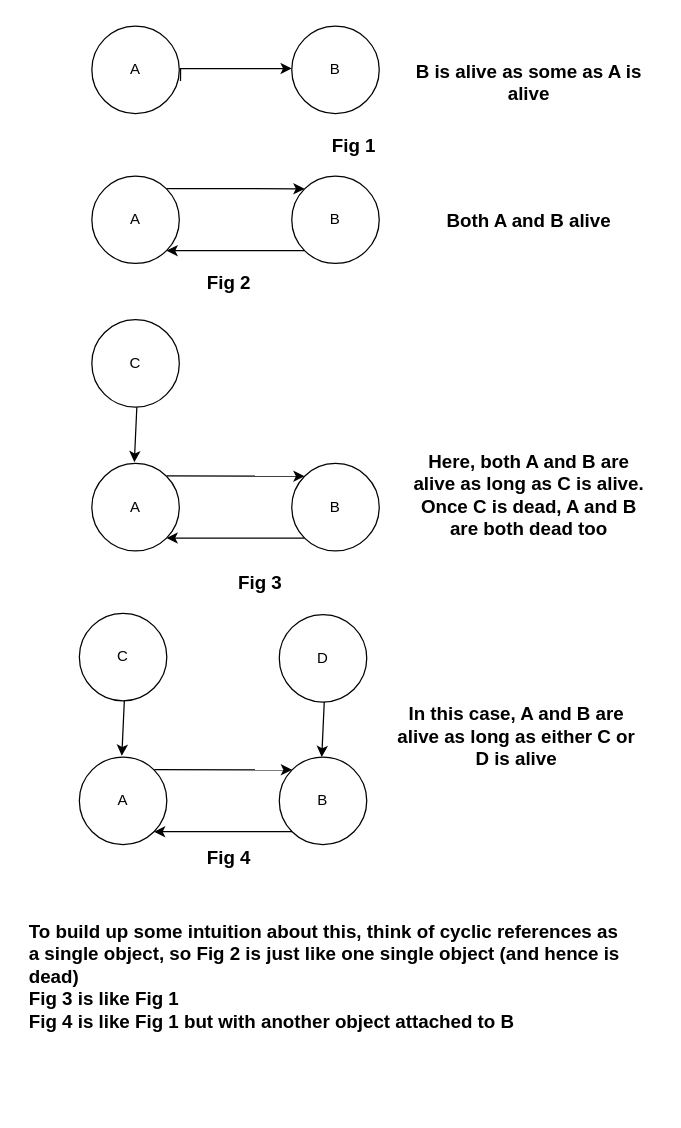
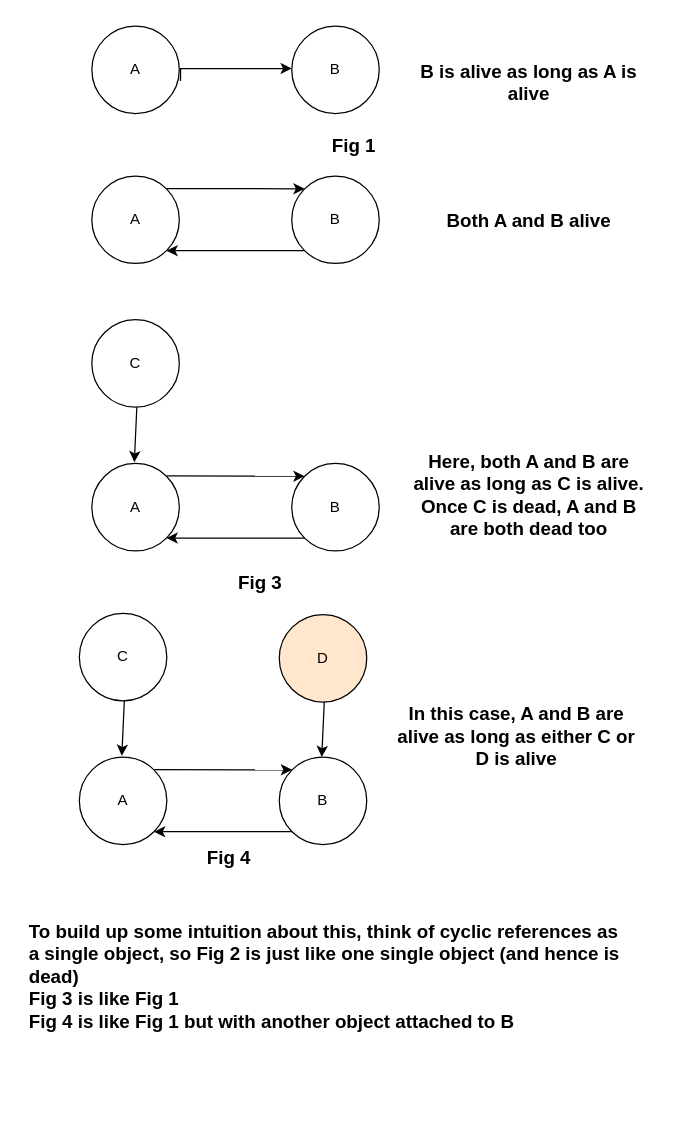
node "B is alive as some as A is alive": label "B is alive as some as A is alive" -> "B is alive as long as A is alive"
node "Fig 2": removed
node "D": fillcolor #ffffff -> #ffe6cc
